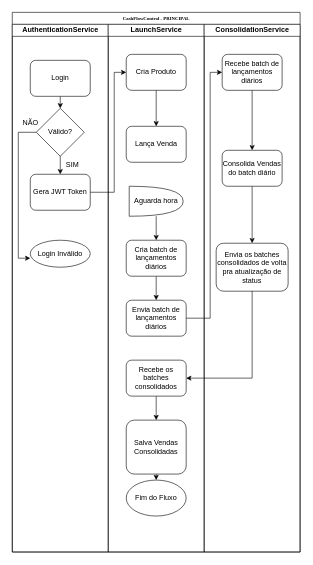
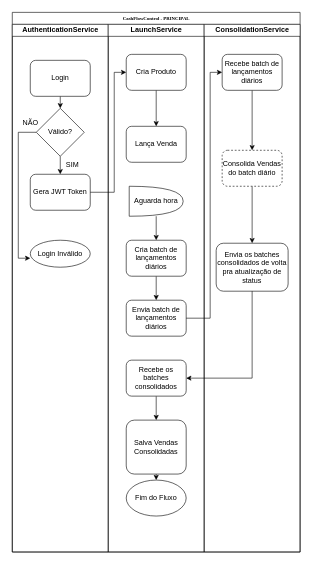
node "Consolida Vendas do batch diário": style solid -> dashed
